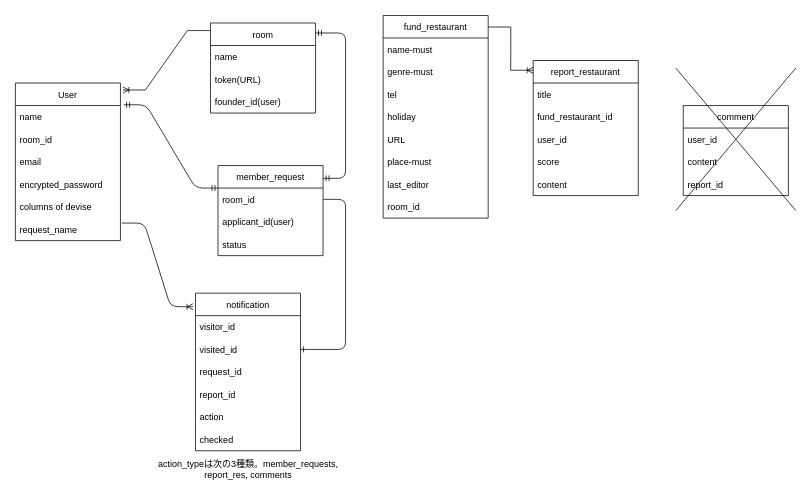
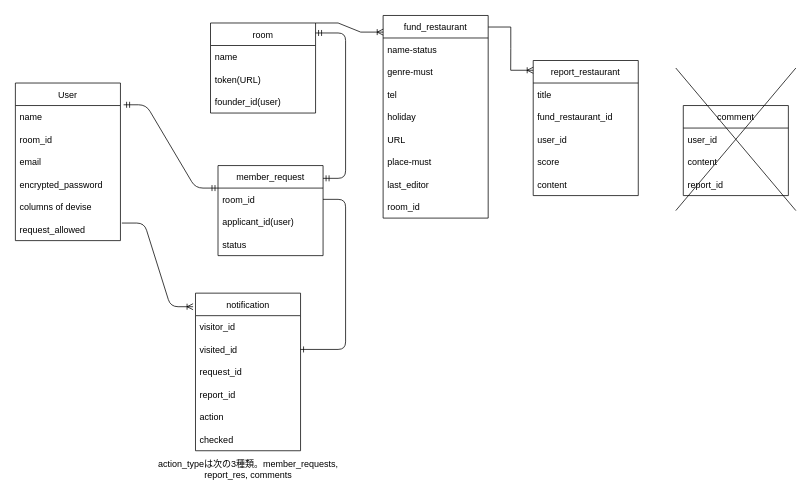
edge "room" -> "fund_restaurant": added
node "name-must": label "name-must" -> "name-status"
edge "room" -> "User": removed
node "request_name": label "request_name" -> "request_allowed"
